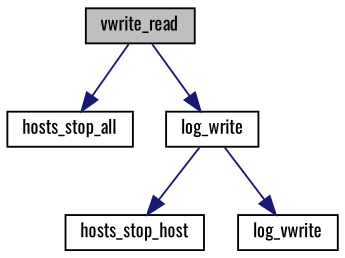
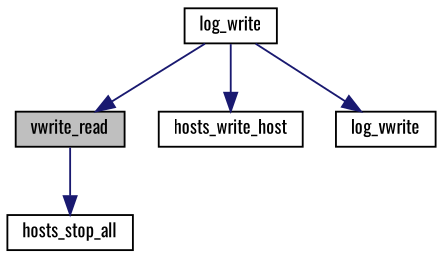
edge "vwrite_read" -> "log_write": reversed
node "hosts_stop_host": label "hosts_stop_host" -> "hosts_write_host"
